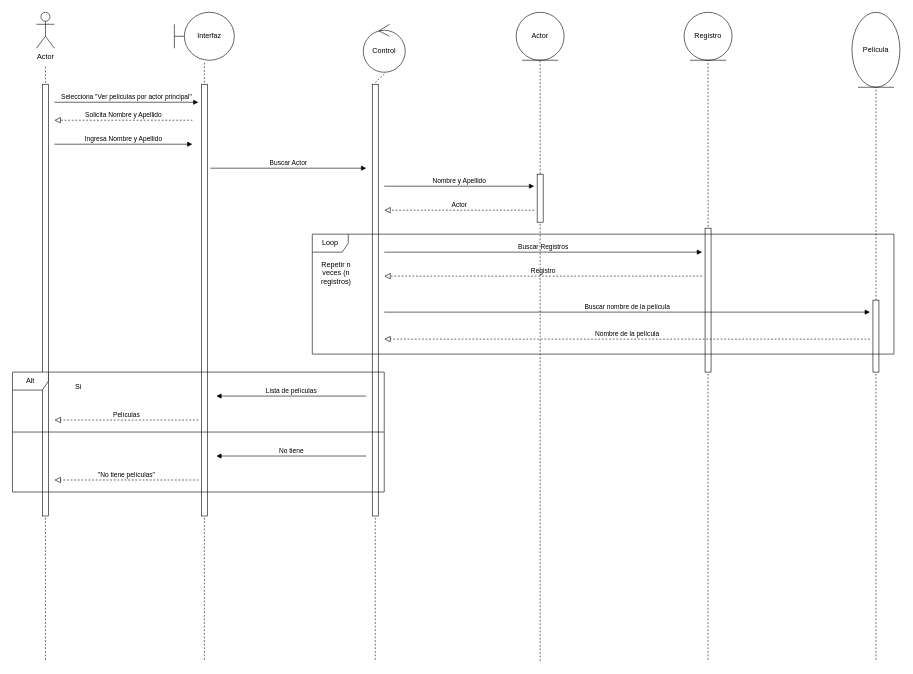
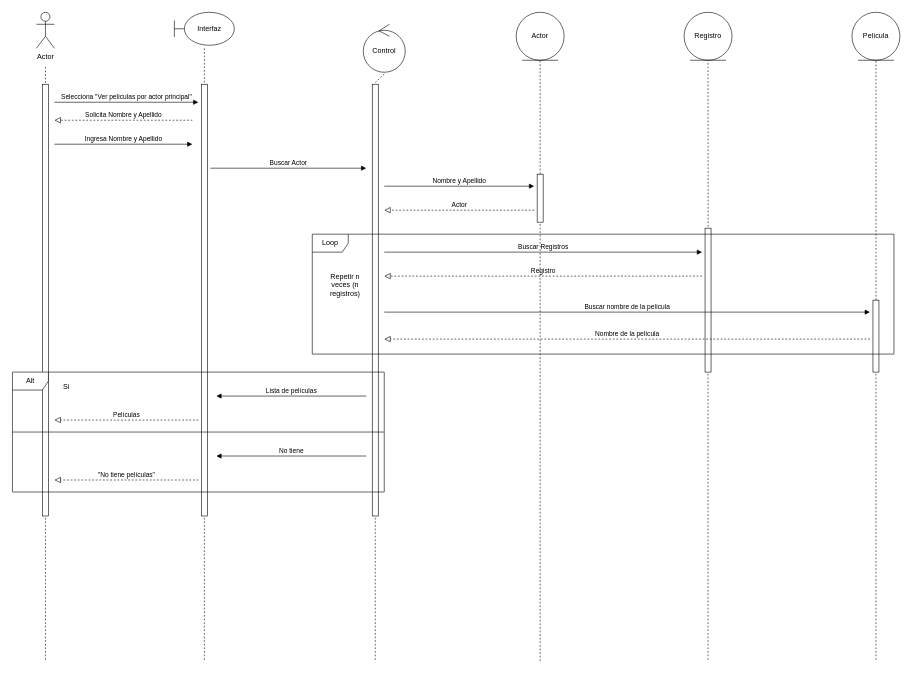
node "Interfaz": size 60x48 -> 60x33
node "Película": size 48x75 -> 48x48
node "Repetir n veces (n registros)": moved (336, 273) -> (345, 285)
node "Si": moved (78, 387) -> (66, 387)
